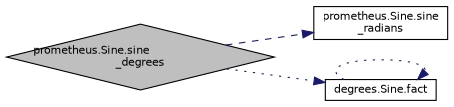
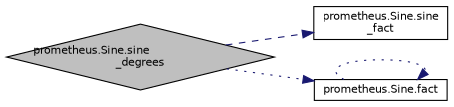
node "prometheus.Sine.sine _radians": label "prometheus.Sine.sine _radians" -> "prometheus.Sine.sine _fact"
node "degrees.Sine.fact": label "degrees.Sine.fact" -> "prometheus.Sine.fact"
